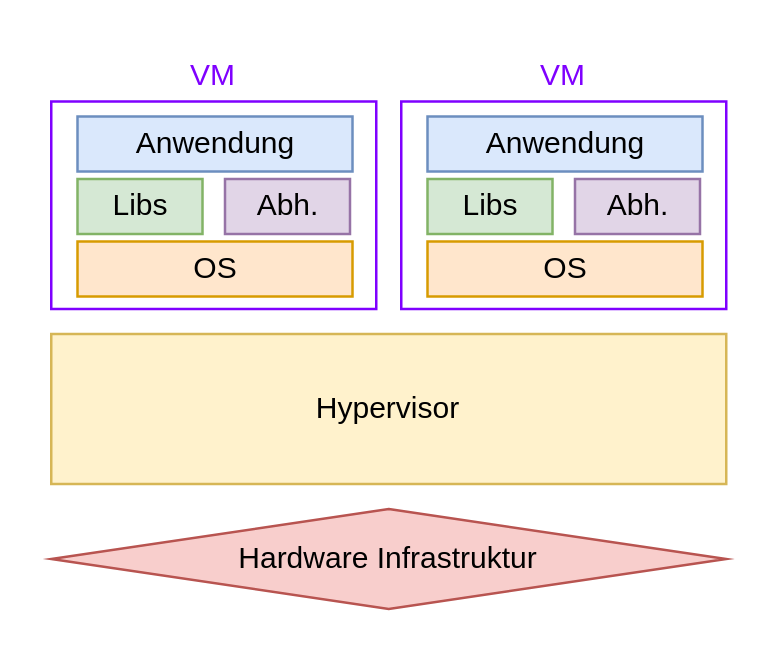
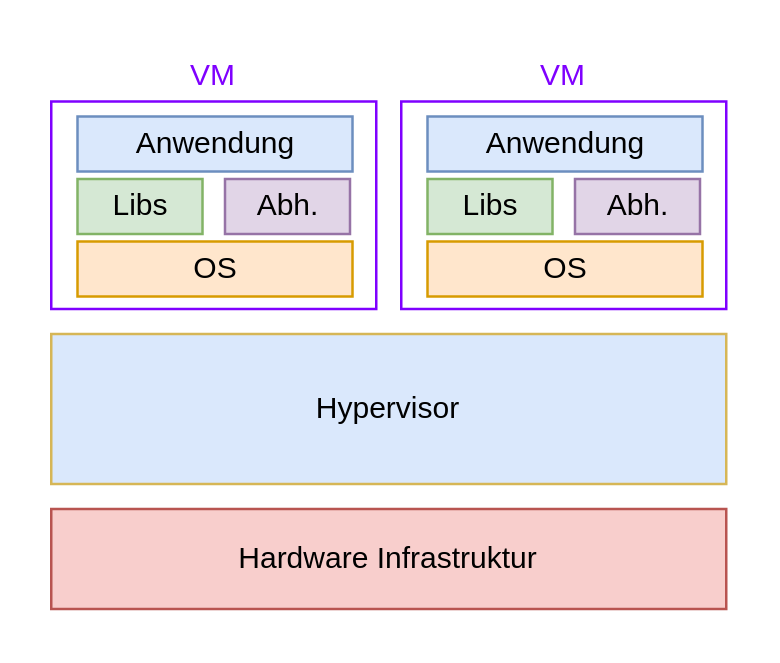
node "Hypervisor": fillcolor #fff2cc -> #dae8fc
node "Hardware Infrastruktur": shape diamond -> rectangle
